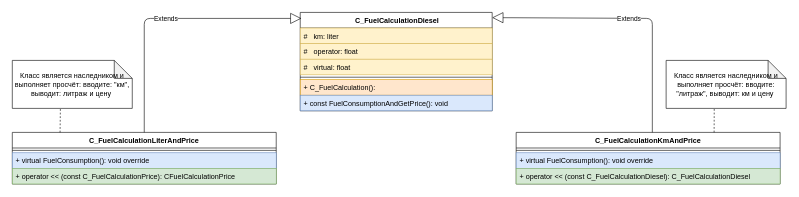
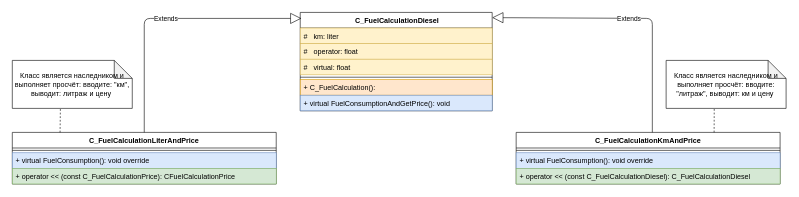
node "+ const FuelConsumptionAndGetPrice(): void": label "+ const FuelConsumptionAndGetPrice(): void" -> "+ virtual FuelConsumptionAndGetPrice(): void"
